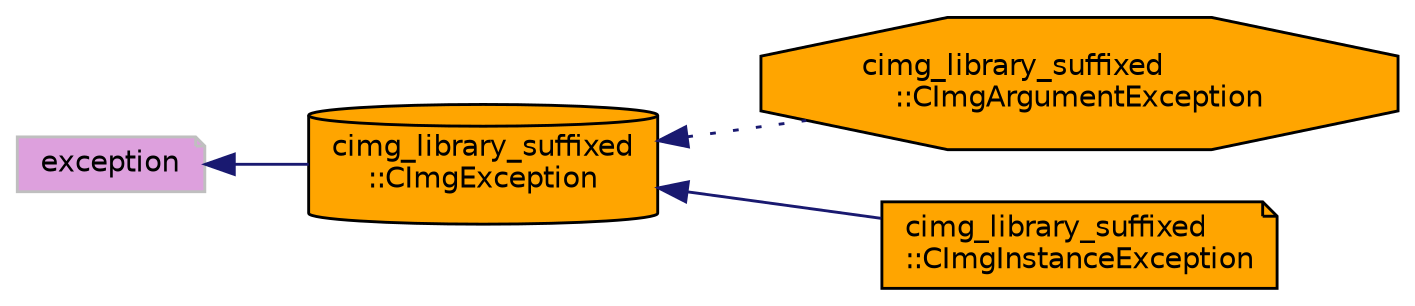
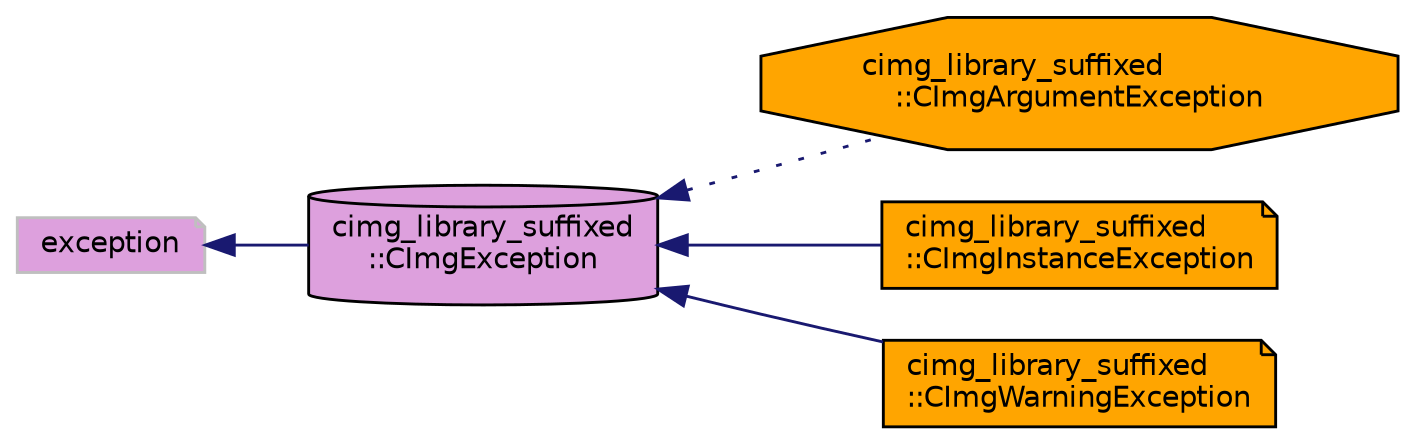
node "cimg_library_suffixed ::CImgException": fillcolor orange -> plum
node "cimg_library_suffixed ::CImgWarningException": added
